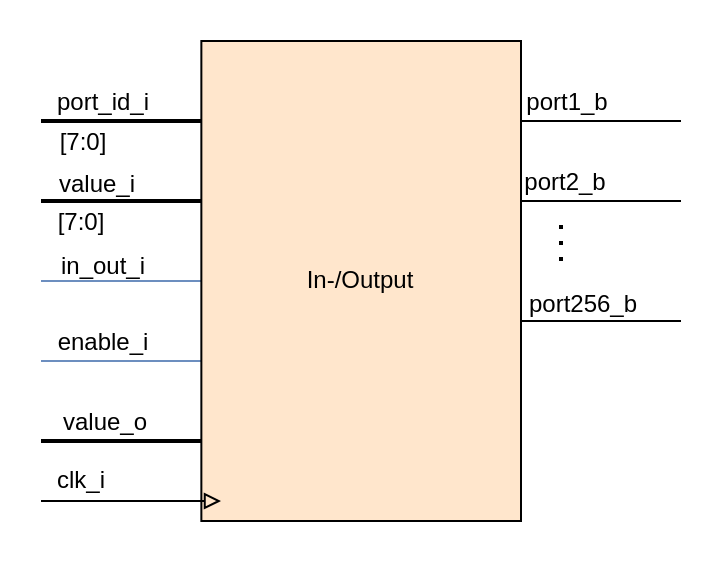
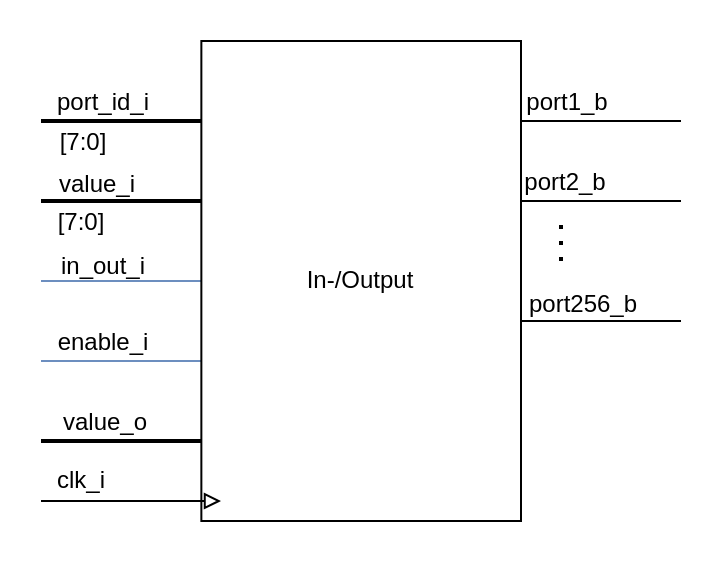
node "In-/Output": fillcolor #ffe6cc -> #ffffff
